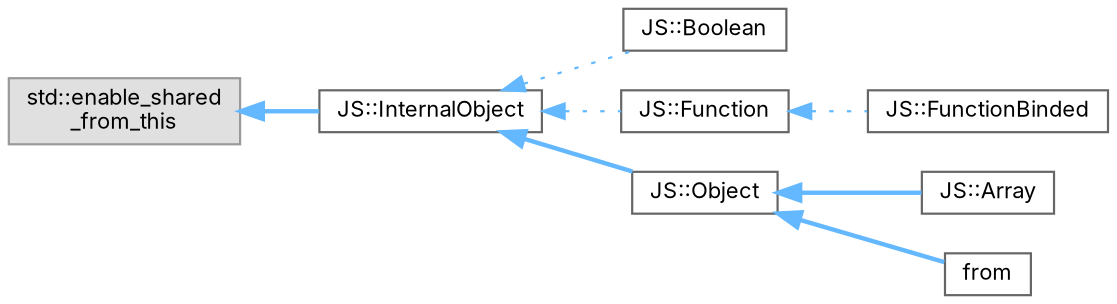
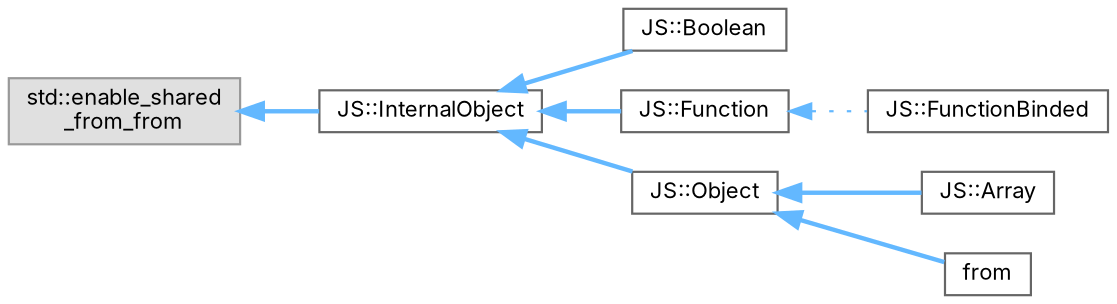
edge "JS::Boolean" -> "JS::InternalObject": style dotted -> bold
node "std::enable_shared _from_this": label "std::enable_shared _from_this" -> "std::enable_shared _from_from"
edge "JS::Function" -> "JS::InternalObject": style dotted -> bold
